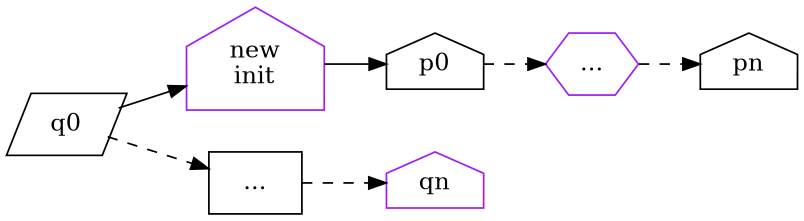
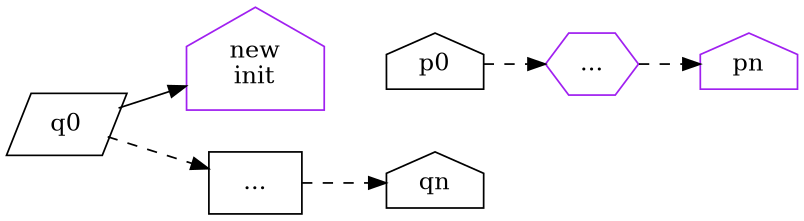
edge "new init" -> "p0": removed
node "pn": color black -> purple
node "qn": color purple -> black
